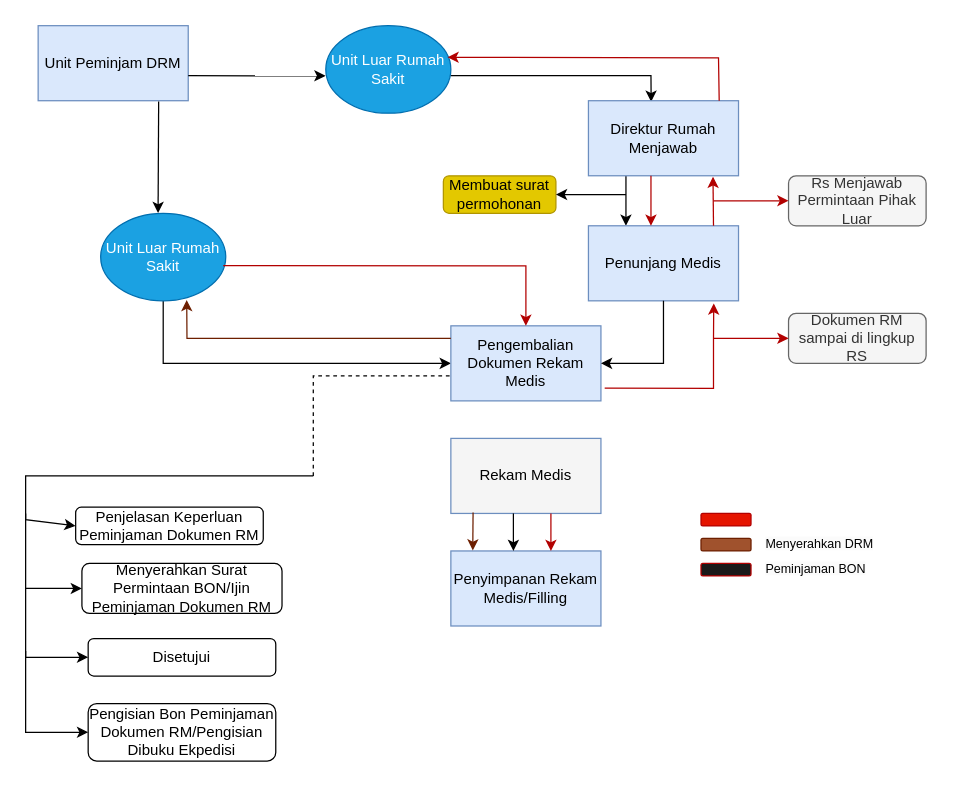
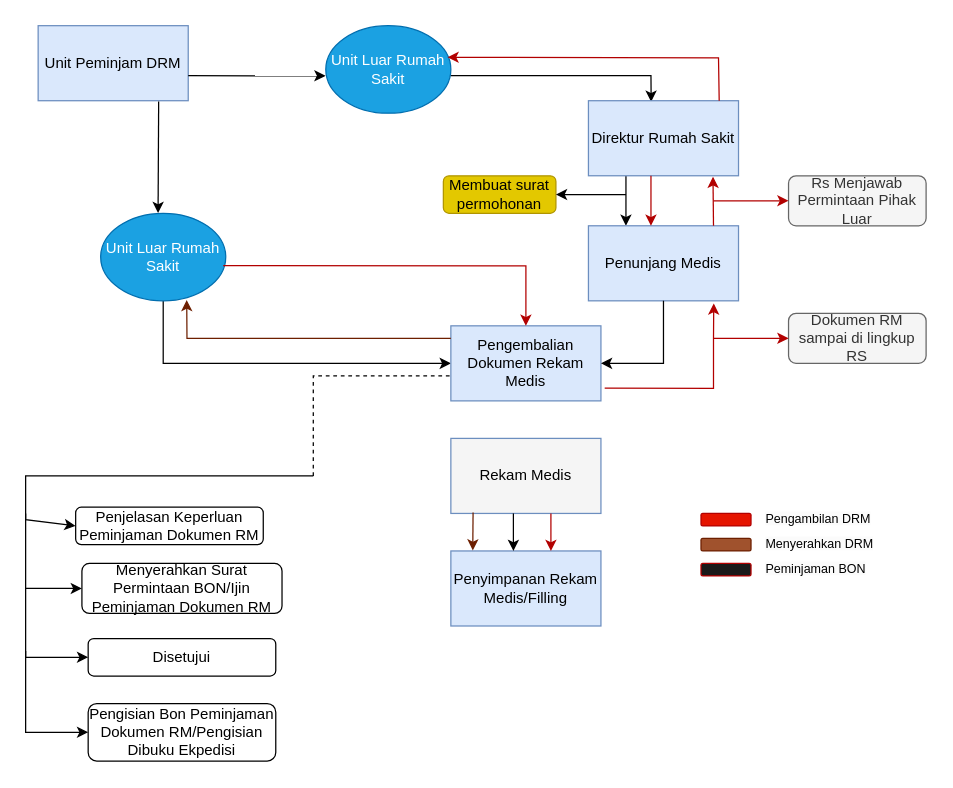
node "Direktur Rumah Menjawab": label "Direktur Rumah Menjawab" -> "Direktur Rumah Sakit"
node "Pengambilan DRM": added
